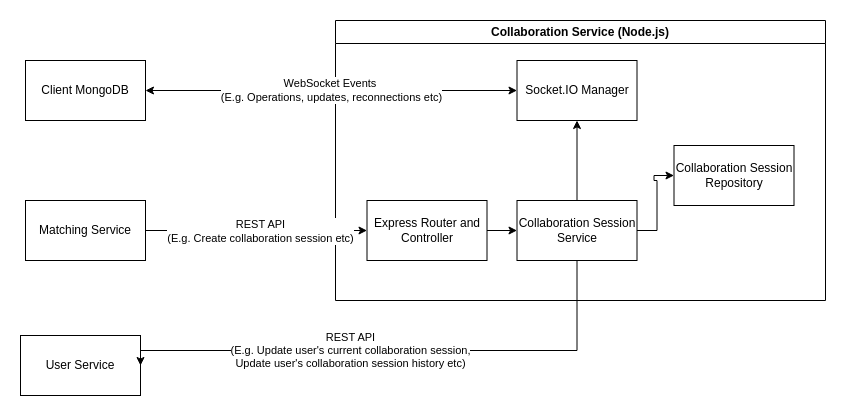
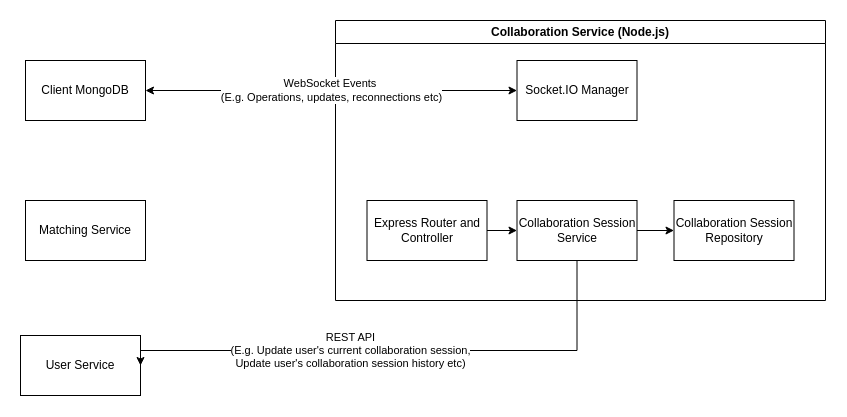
edge "Collaboration Session Service" -> "Socket.IO Manager": removed
node "Collaboration Session Repository": moved (734, 176) -> (734, 231)
edge "Matching Service" -> "Express Router and Controller": removed, label "REST API (E.g. Create collaboration session etc)"
